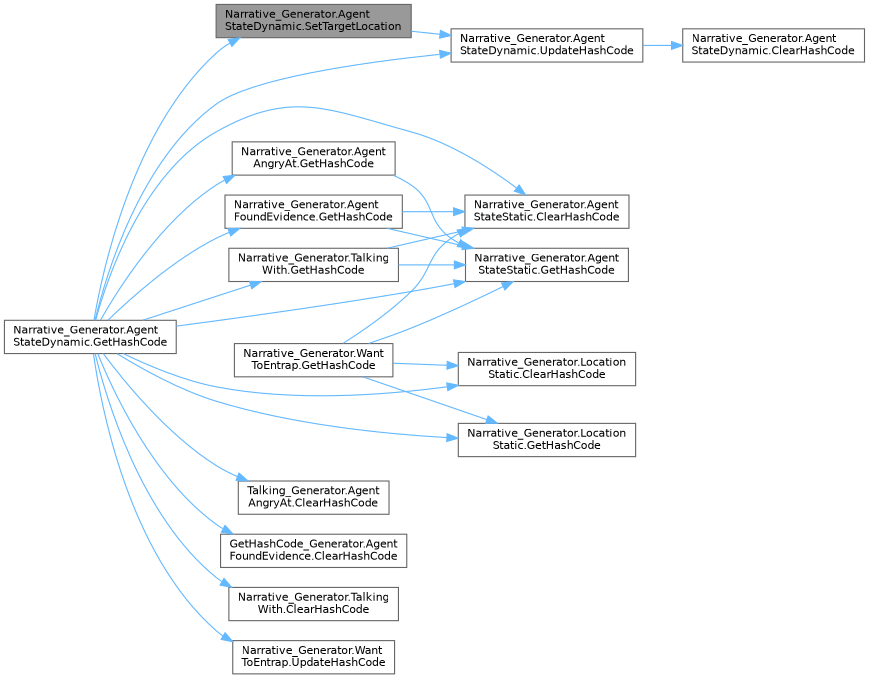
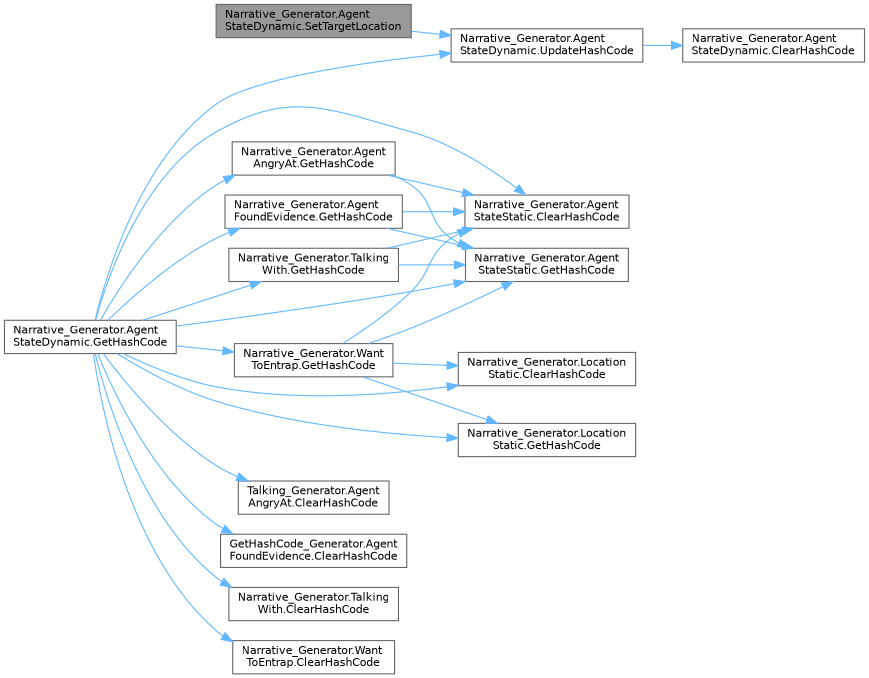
edge "Narrative_Generator.Agent StateDynamic.GetHashCode" -> "Narrative_Generator.Agent StateDynamic.SetTargetLocation": now "Narrative_Generator.Agent StateDynamic.GetHashCode" -> "Narrative_Generator.Want ToEntrap.GetHashCode"
edge "Narrative_Generator.Agent AngryAt.GetHashCode" -> "Narrative_Generator.Agent StateStatic.ClearHashCode": added
node "Narrative_Generator.Want ToEntrap.UpdateHashCode": label "Narrative_Generator.Want ToEntrap.UpdateHashCode" -> "Narrative_Generator.Want ToEntrap.ClearHashCode"
